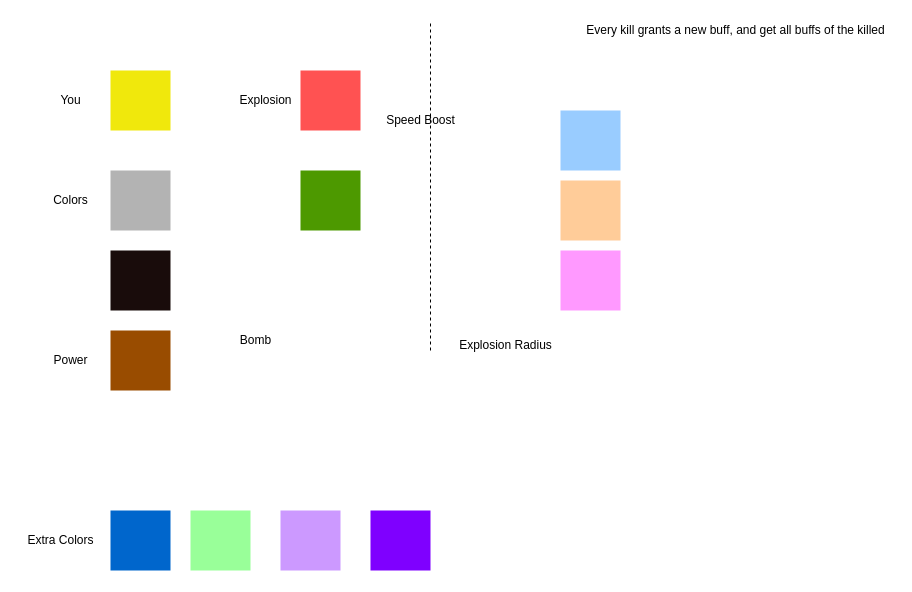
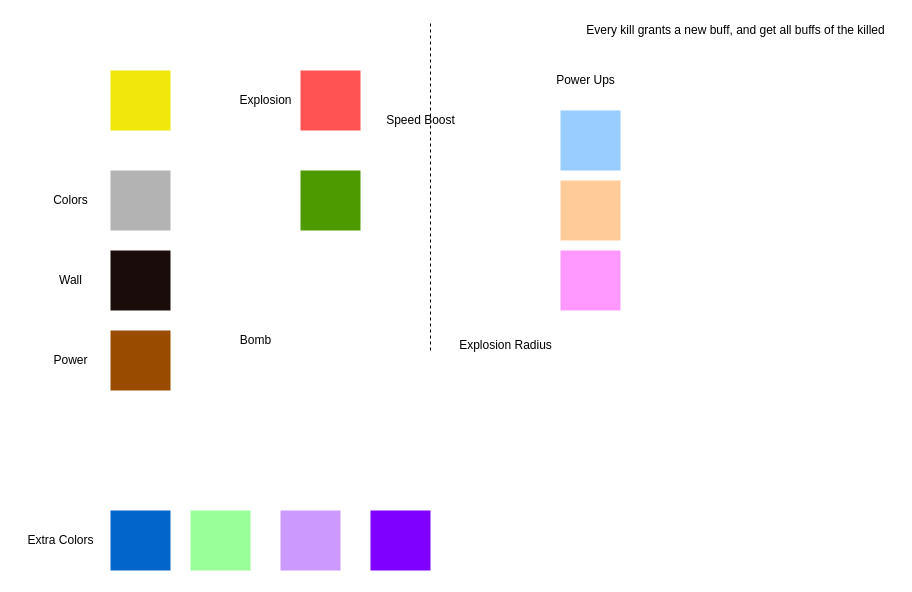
node "Power Ups": added
node "You": removed
node "Wall": added
